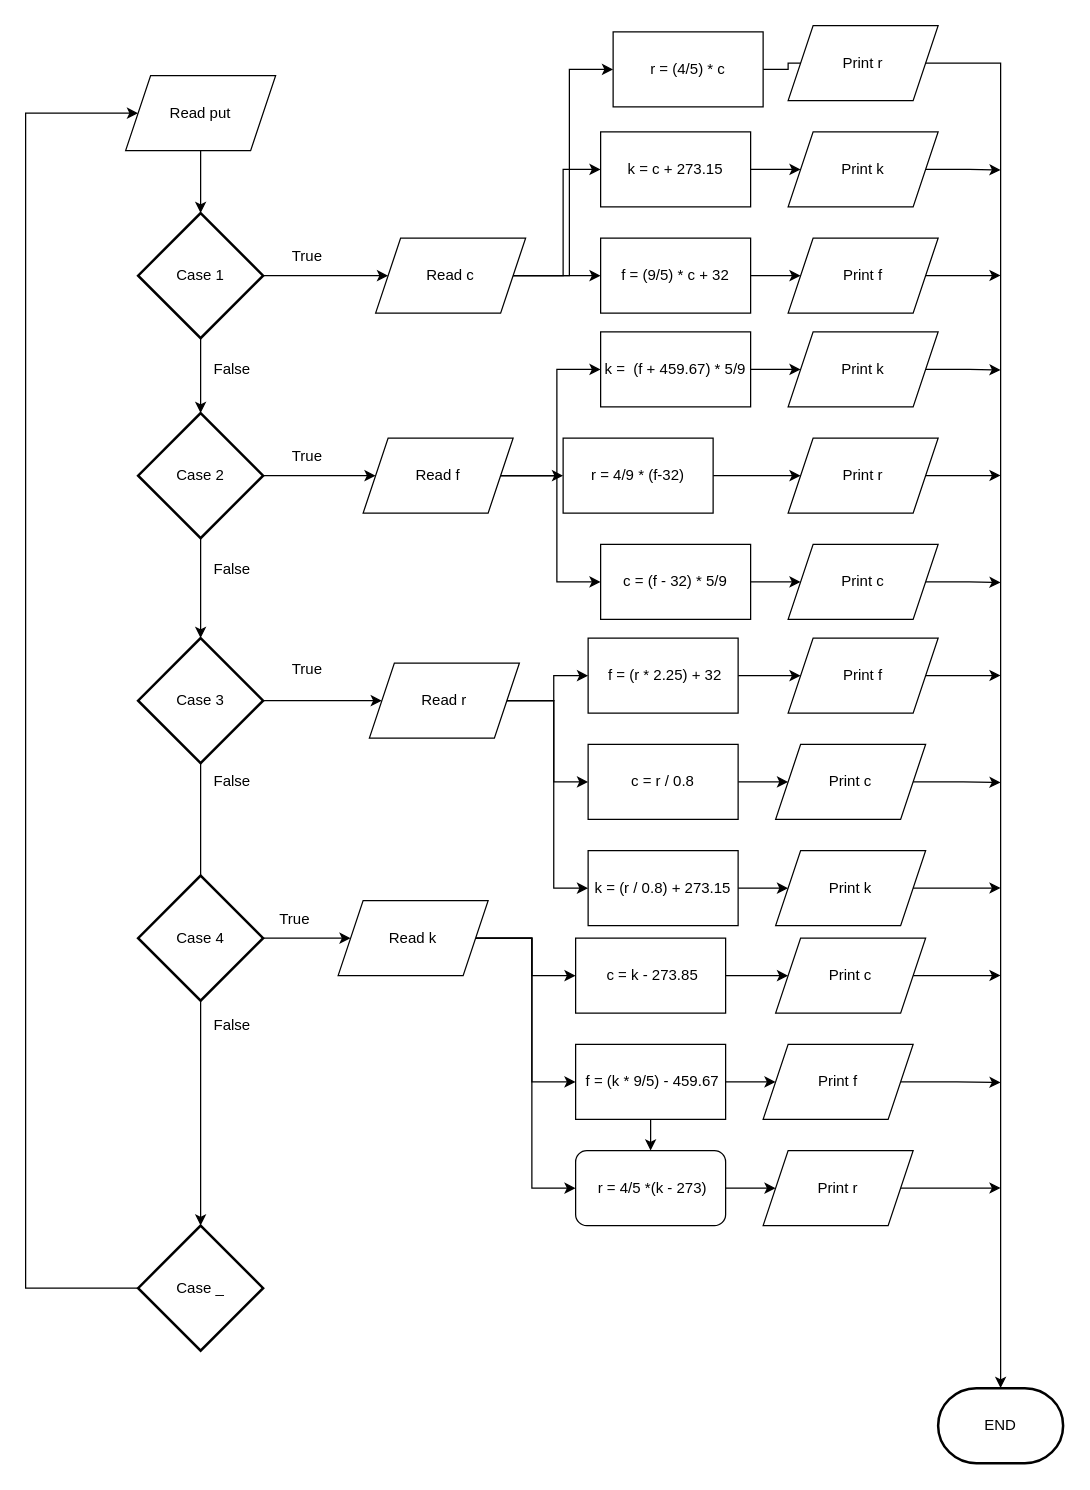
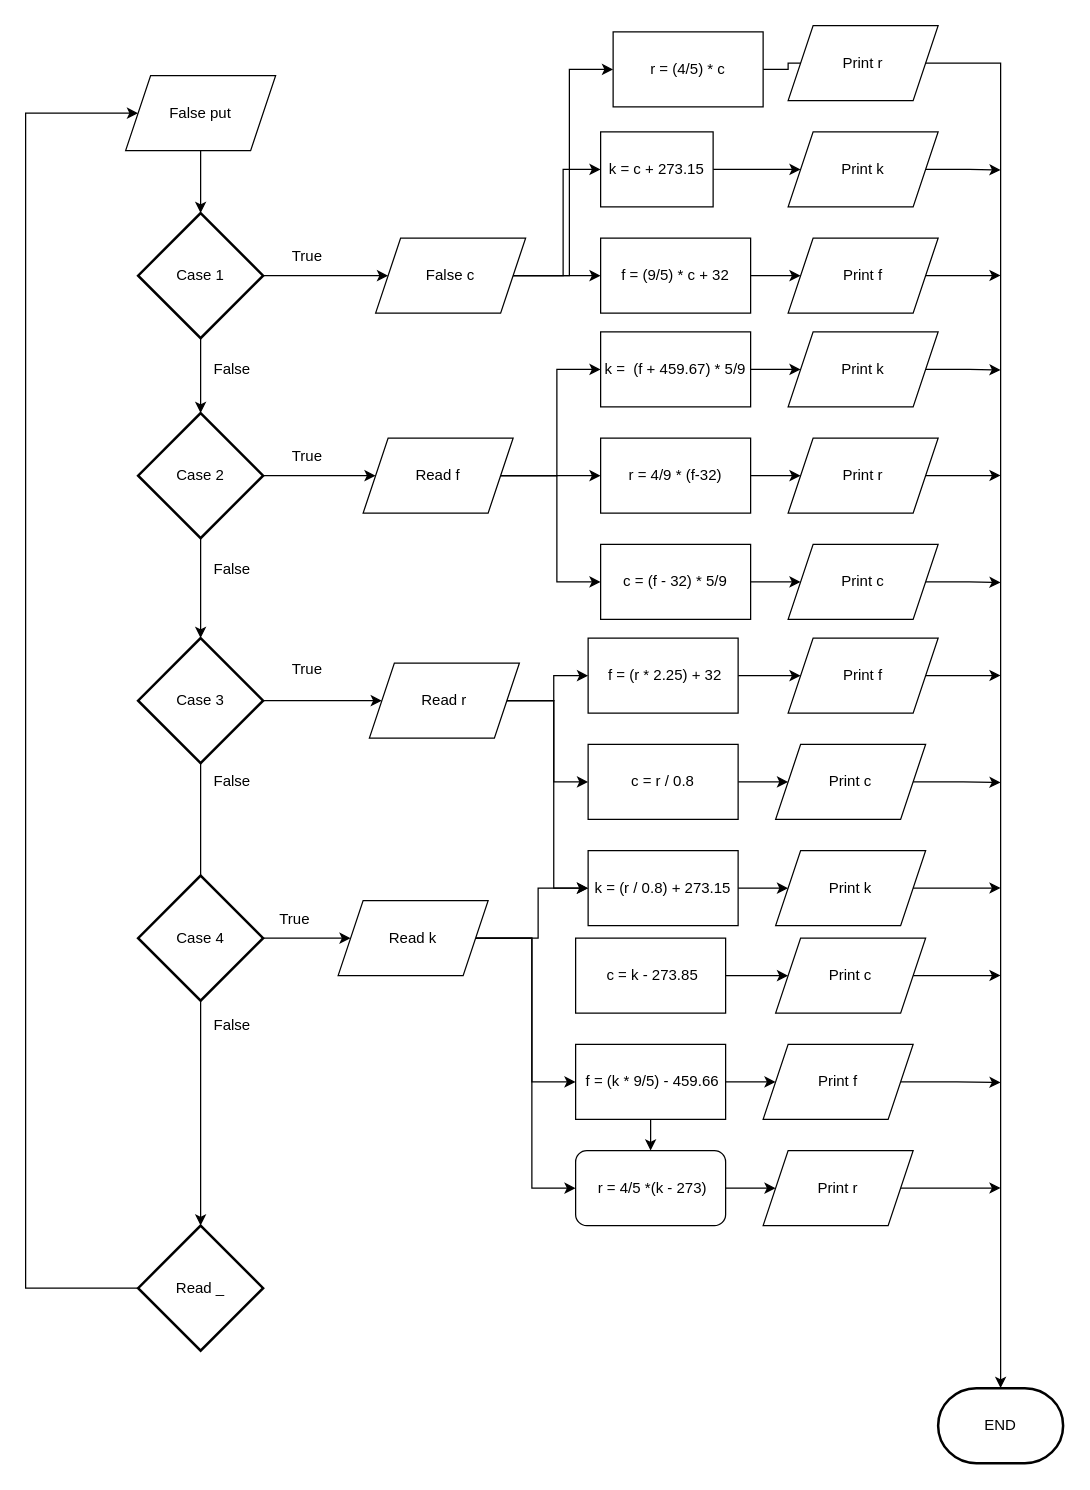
node "Read put": label "Read put" -> "False put"
node "k = c + 273.15": size 150x75 -> 113x75
node "Read c": label "Read c" -> "False c"
node "r = 4/9 * (f-32)": moved (638, 476) -> (676, 476)
edge "Read k" -> "c = k - 273.85": now "Read k" -> "k = (r / 0.8) + 273.15"
node "f = (k * 9/5) - 459.67": label "f = (k * 9/5) - 459.67" -> "f = (k * 9/5) - 459.66"
node "Case _": label "Case _" -> "Read _"
